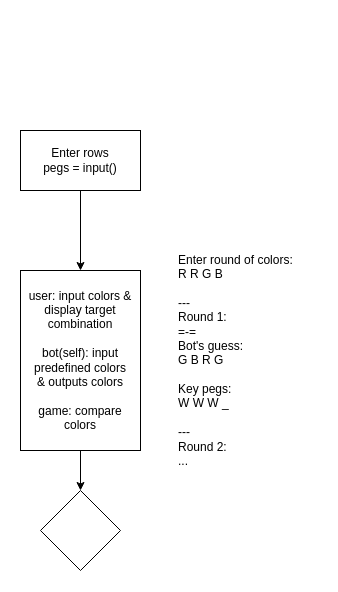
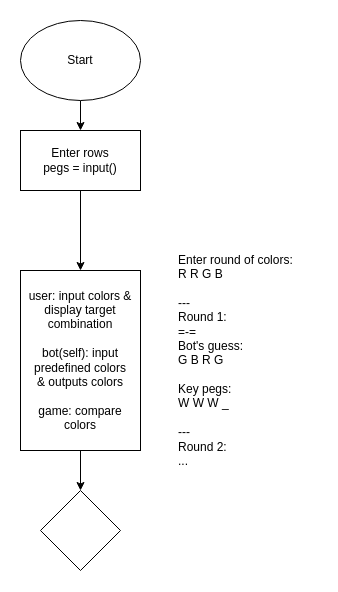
node "Start": added
edge "Start" -> "Enter rows pegs = input()": added
